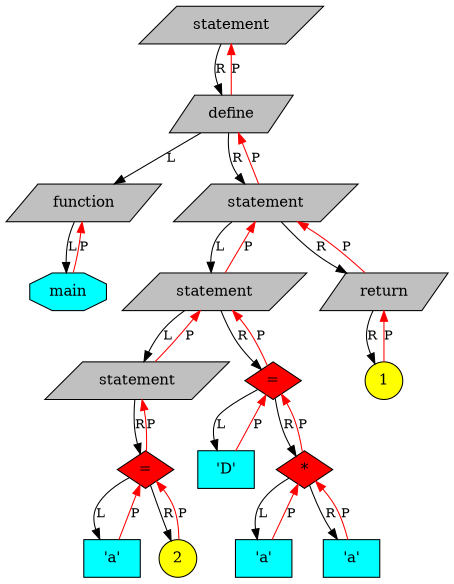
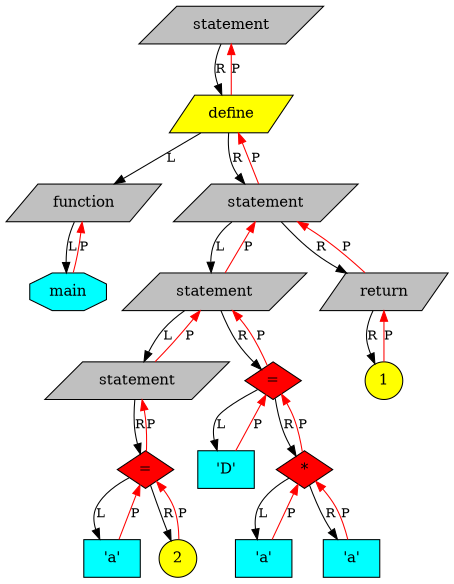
node "define": fillcolor grey -> yellow
